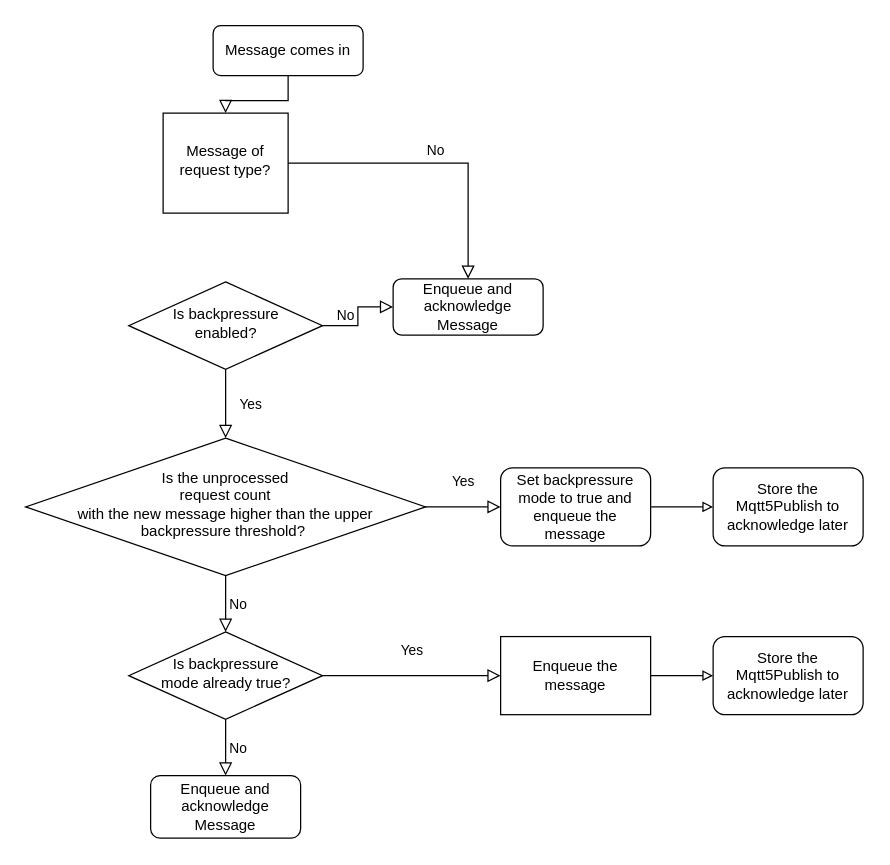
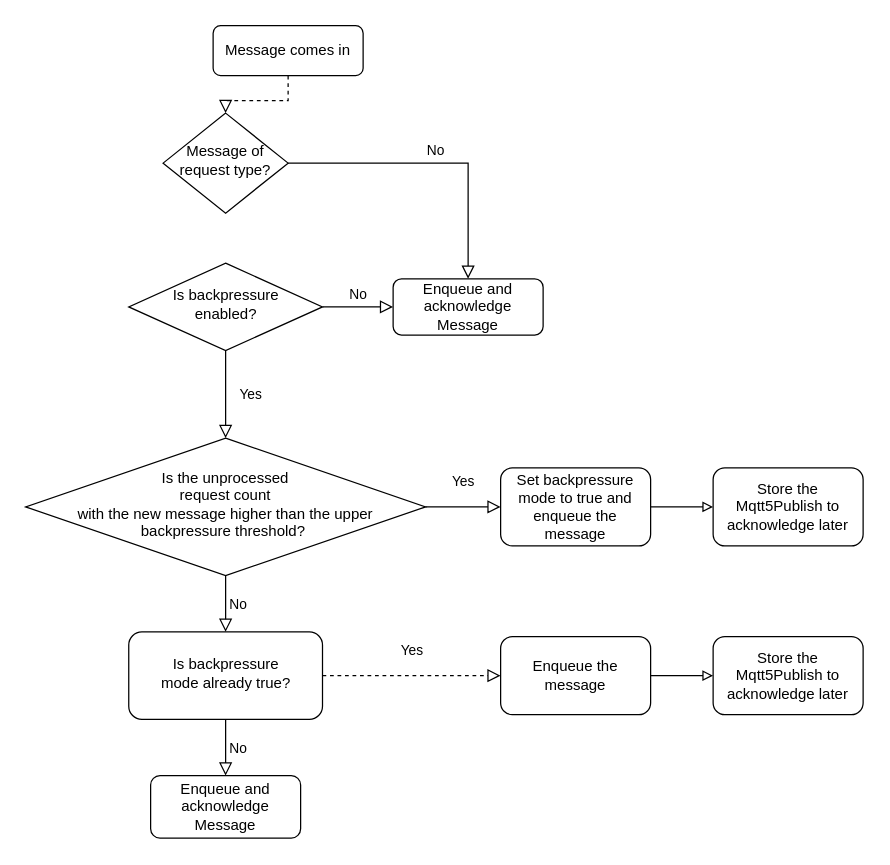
edge "Message comes in" -> "Message of request type?": style solid -> dashed
node "Message of request type?": shape rectangle -> diamond
node "Is backpressure enabled?": moved (226, 326) -> (226, 307)
node "Is backpressure mode already true?": shape diamond -> rounded rectangle
edge "Is backpressure mode already true?" -> "Enqueue the message": style solid -> dashed
node "Enqueue the message": shape rectangle -> rounded rectangle
